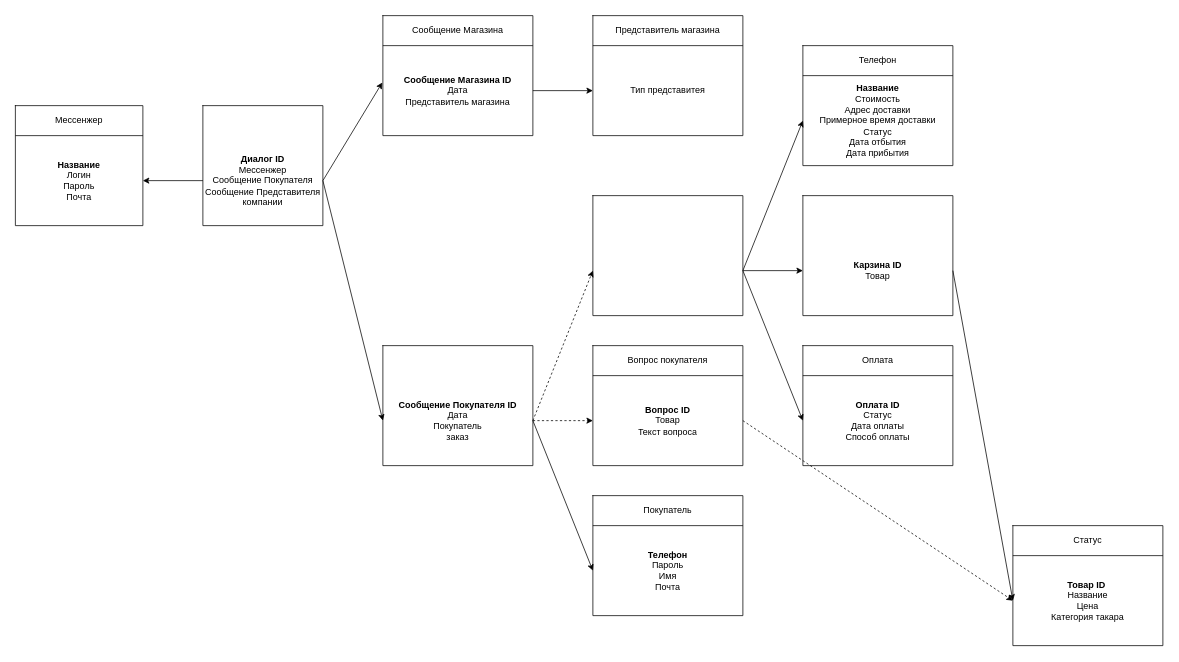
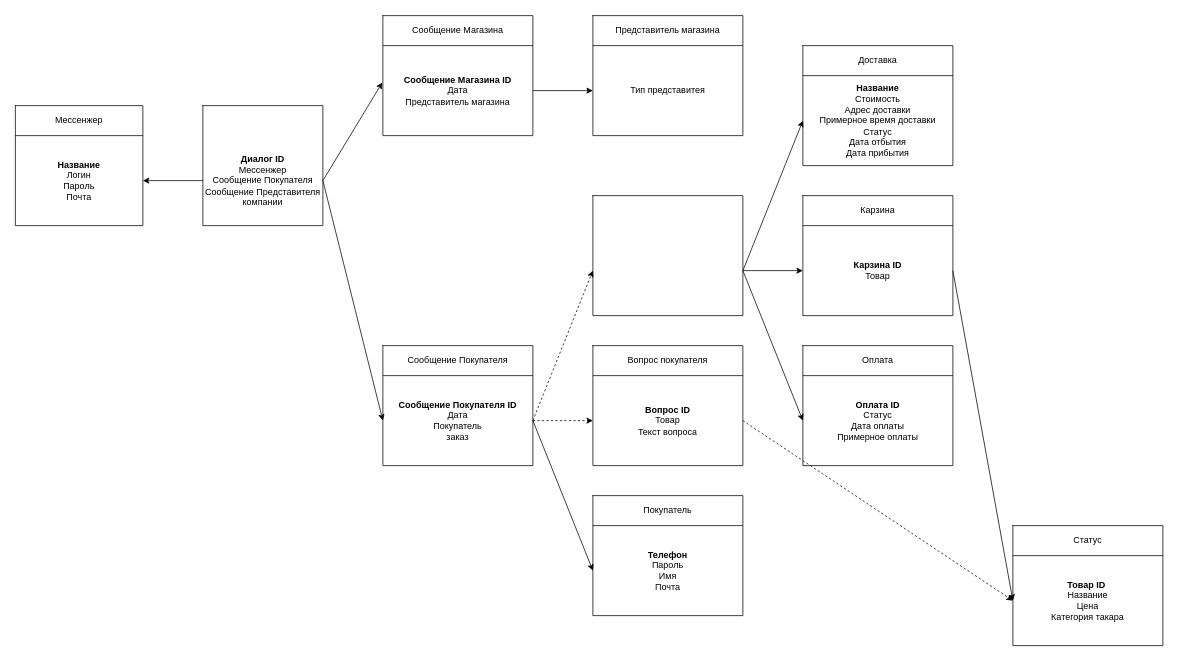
node "Телефон": label "Телефон" -> "Доставка"
node "Карзина": added
node "Сообщение Покупателя": added
node "Оплата ID Статус Дата оплаты Способ оплаты": label "Оплата ID Статус Дата оплаты Способ оплаты" -> "Оплата ID Статус Дата оплаты Примерное оплаты"
